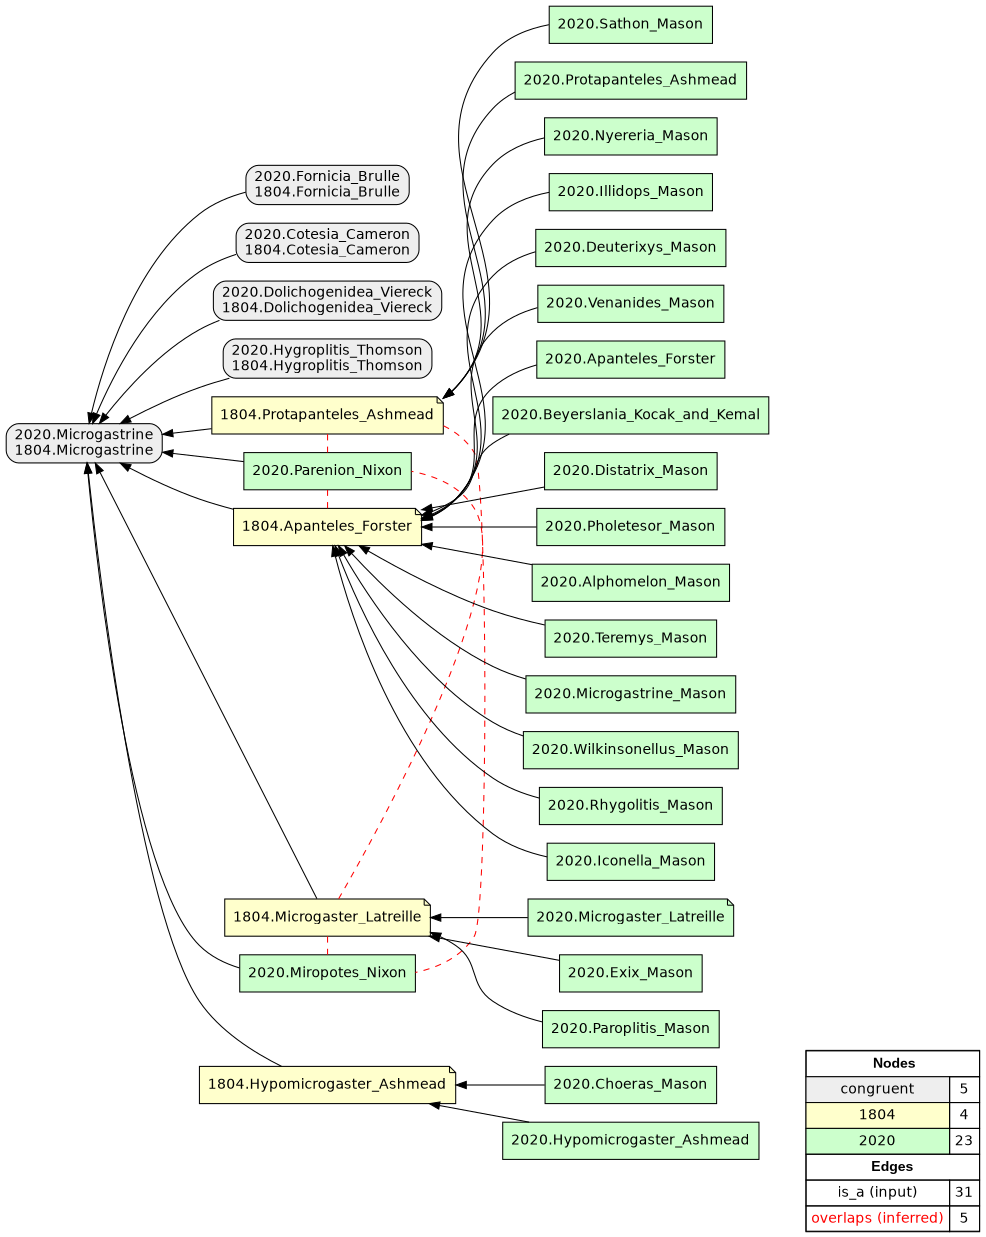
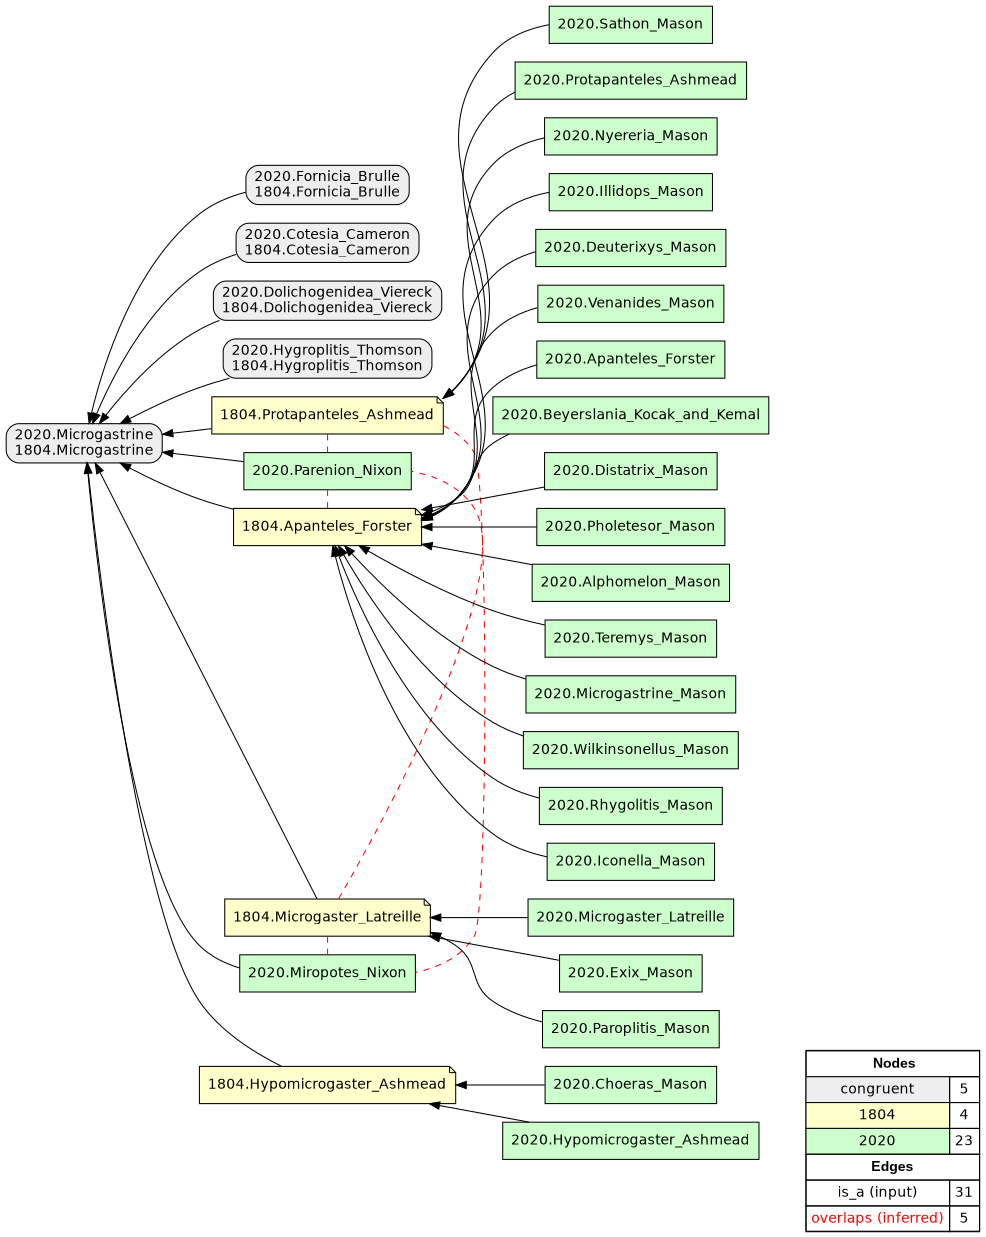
node "2020.Microgaster_Latreille": shape note -> box
